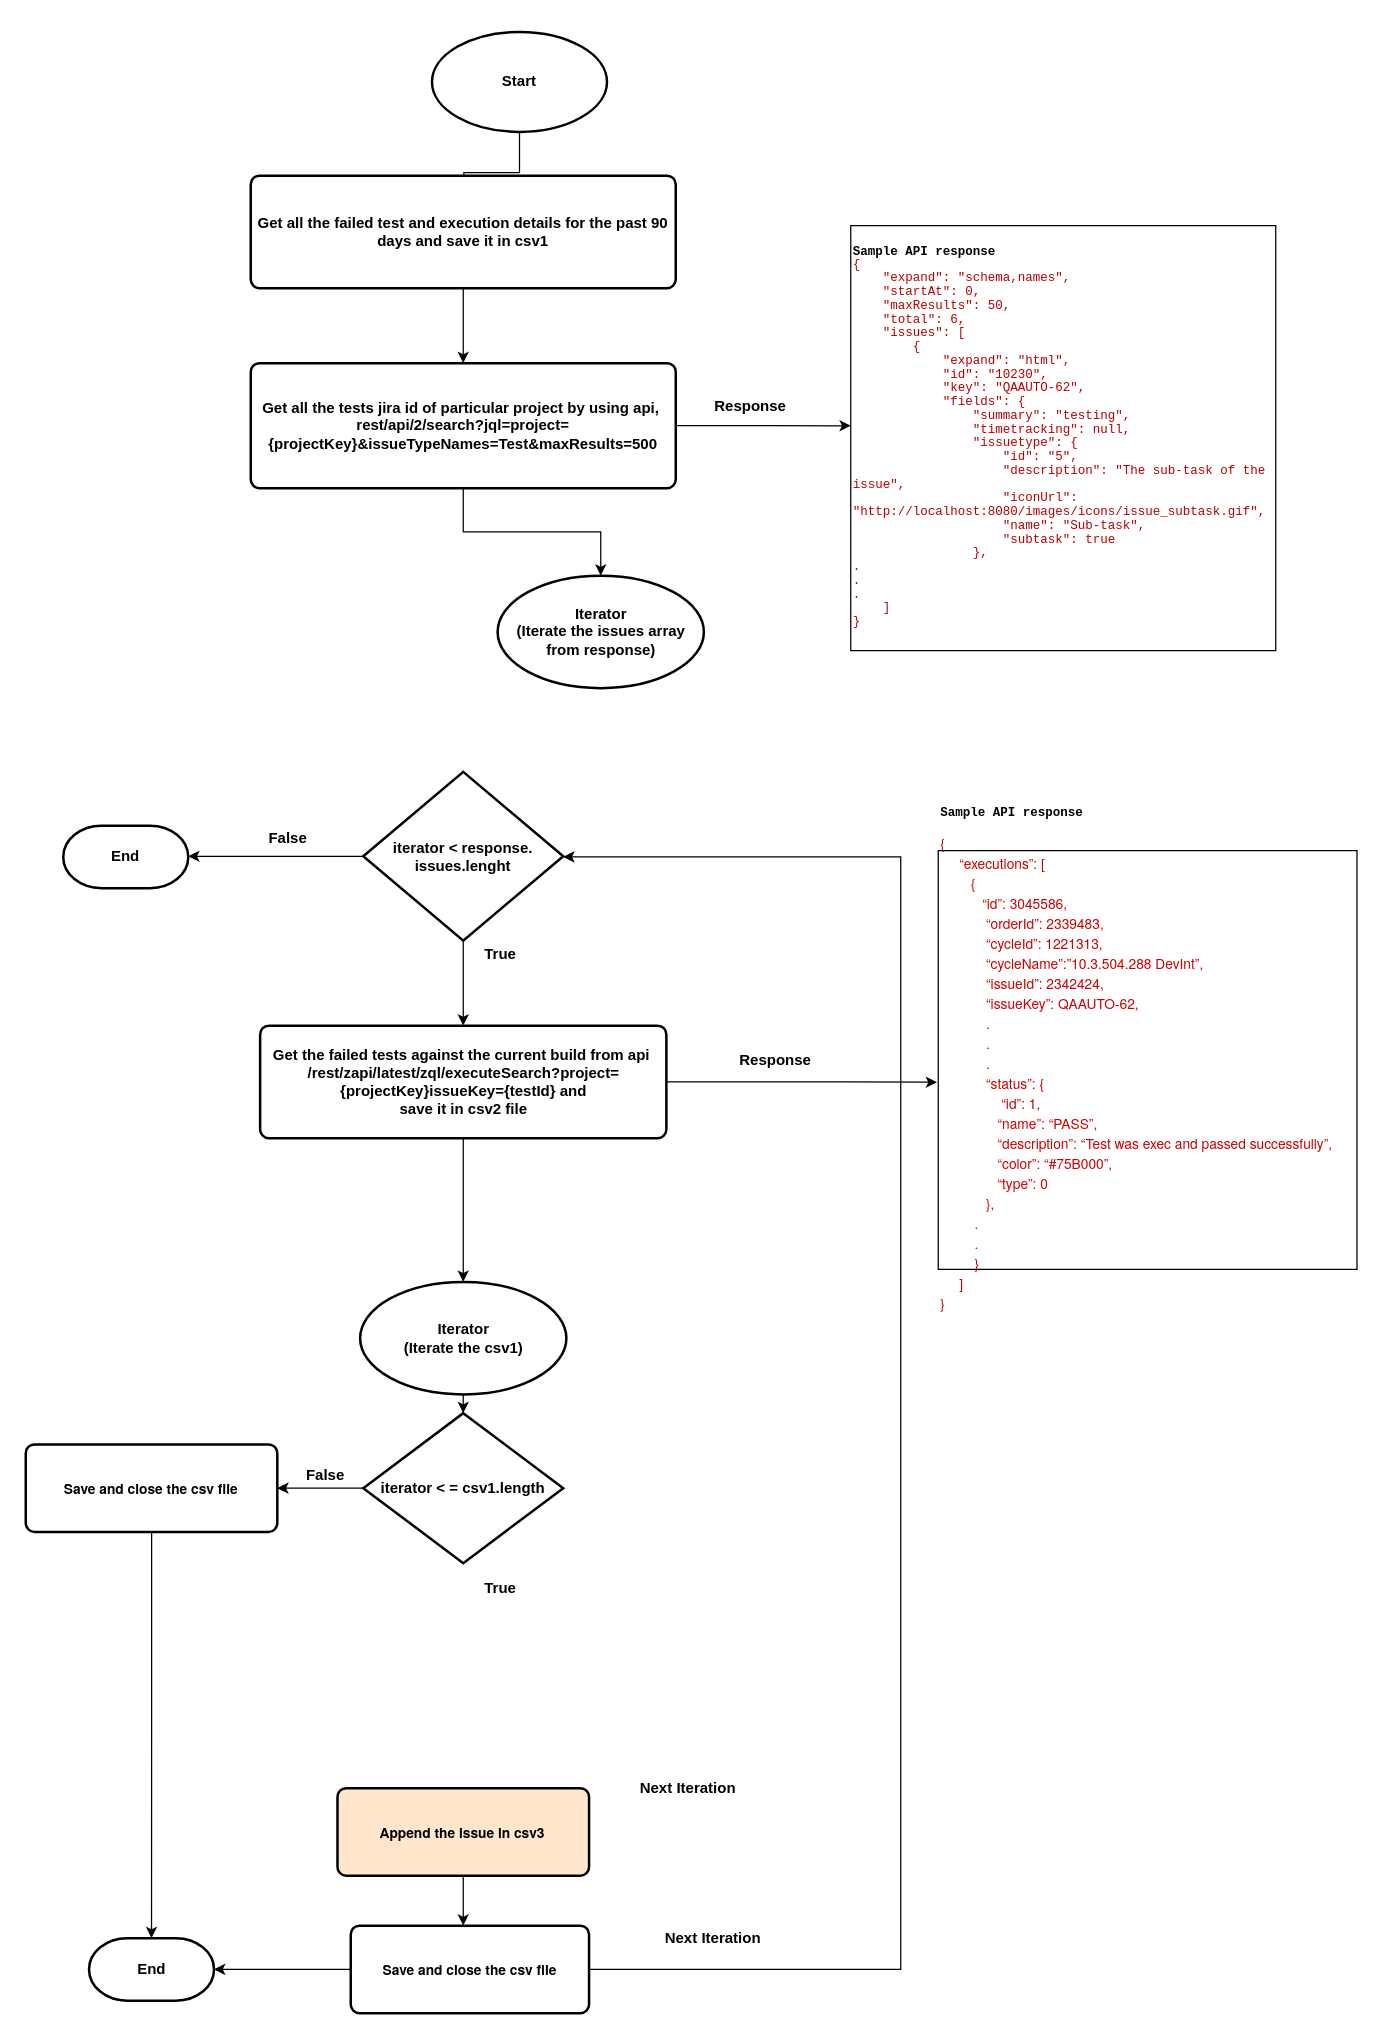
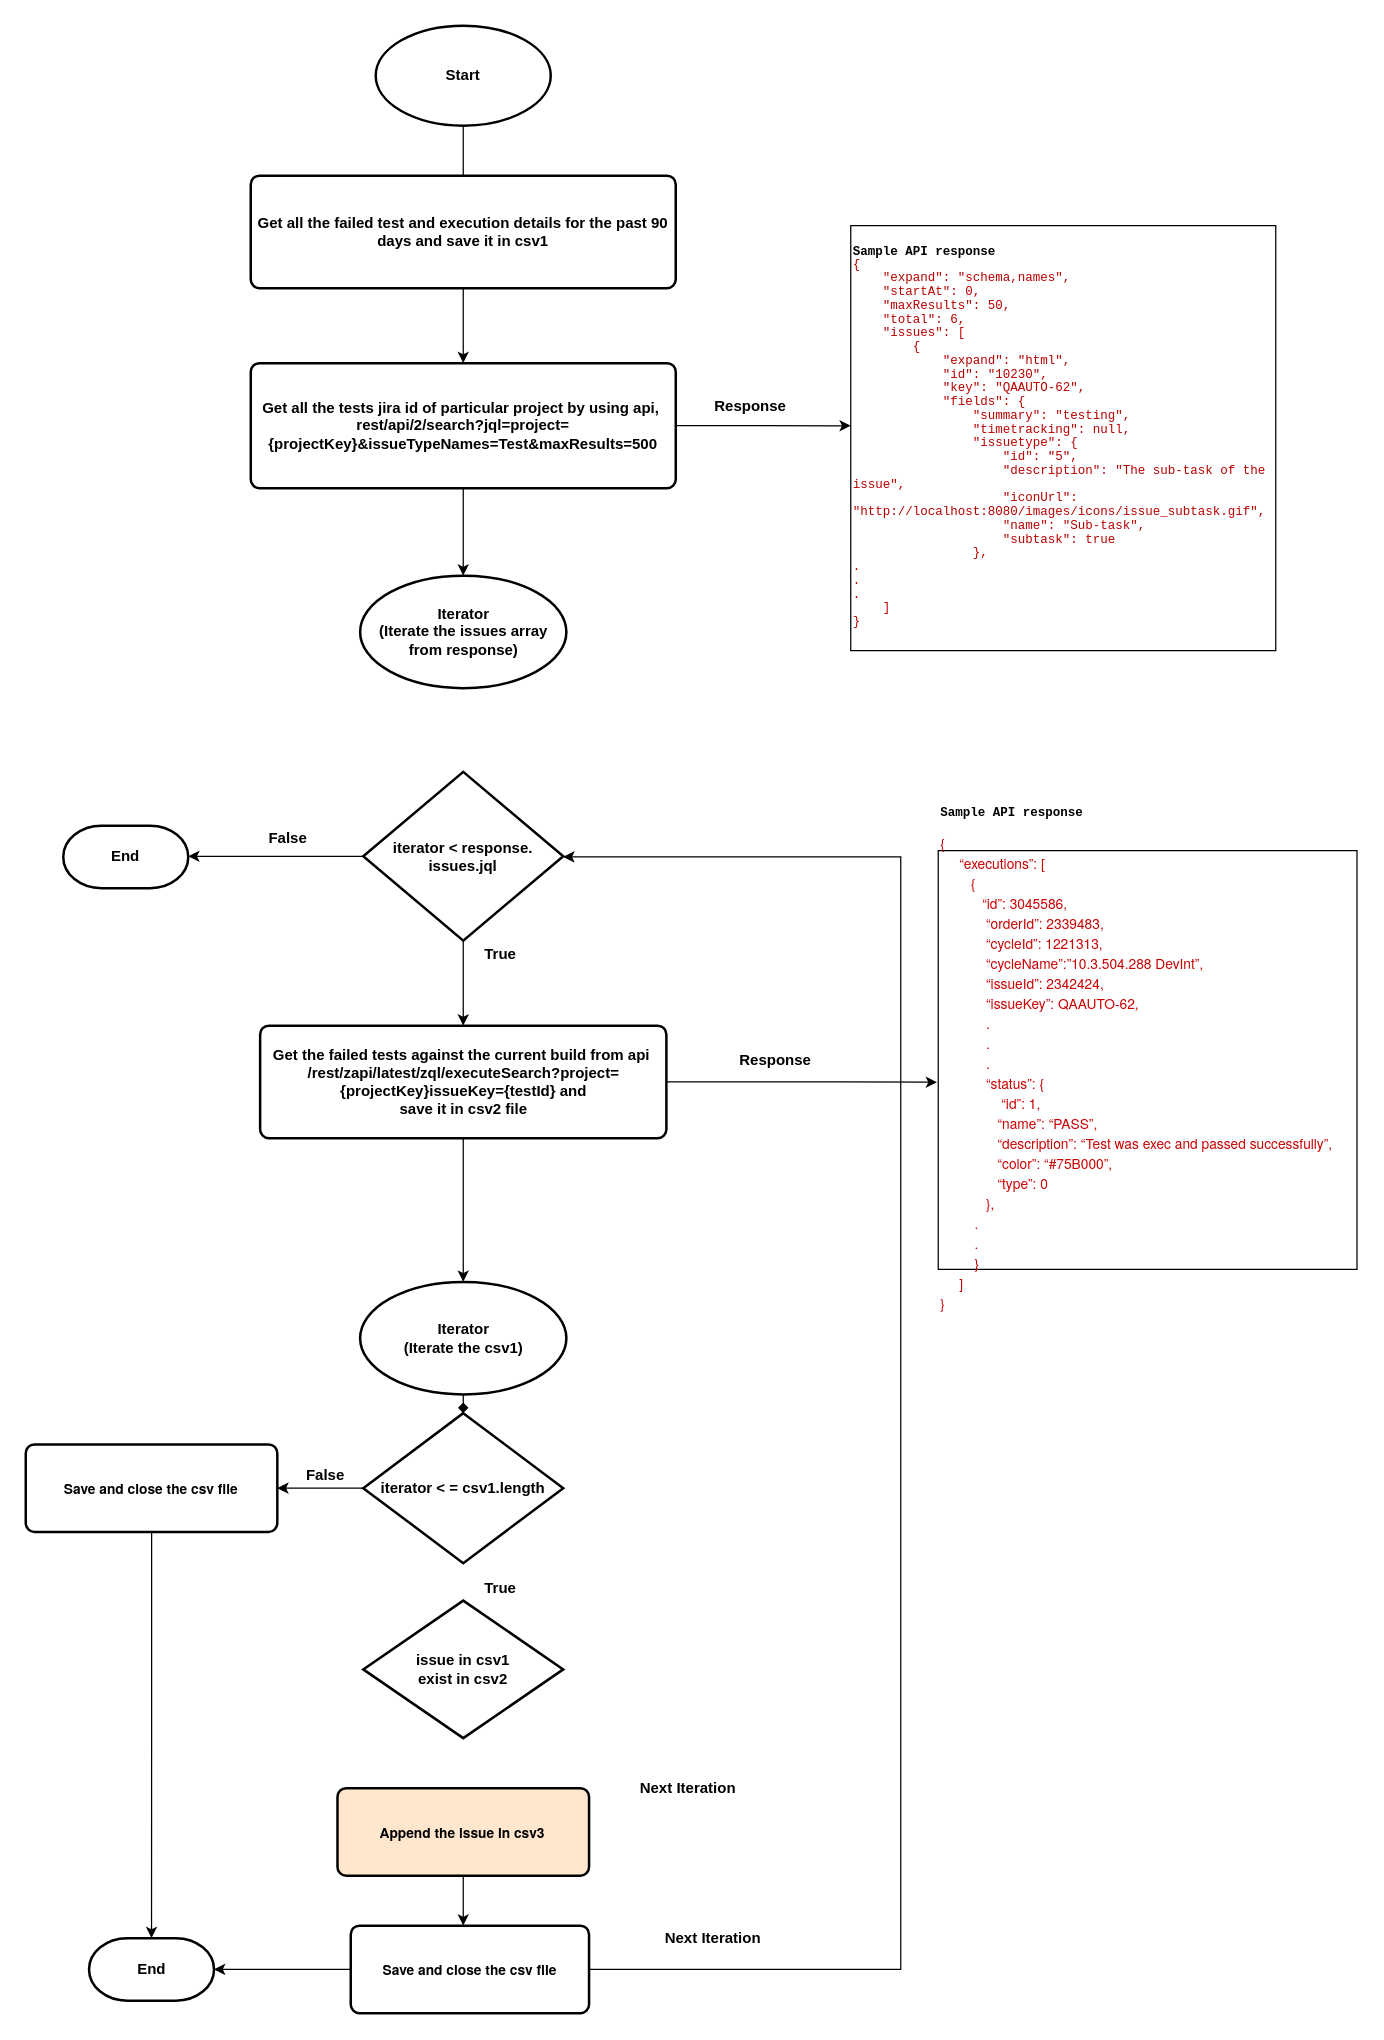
node "Start": moved (519, 82) -> (463, 76)
node "Iterator (Iterate the issues array from response)": moved (601, 632) -> (463, 632)
node "iterator < response. issues.lenght": label "iterator < response. issues.lenght" -> "iterator < response. issues.jql"
edge "Iterator (Iterate the csv1)" -> "iterator < = csv1.length": arrowhead classic -> diamond
node "issue in csv1 exist in csv2": added
